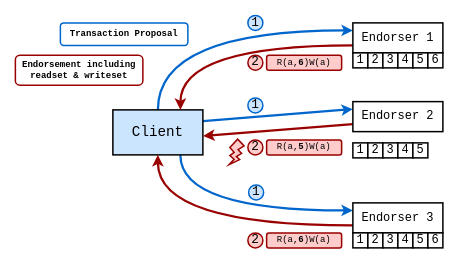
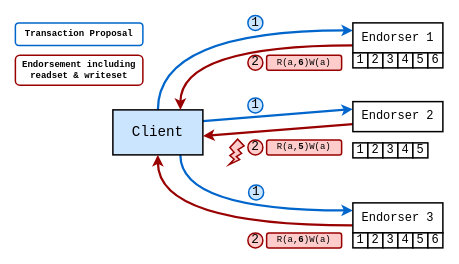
node "Transaction Proposal": moved (124, 34) -> (79, 34)
